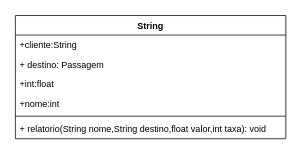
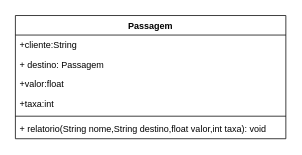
node "String": label "String" -> "Passagem"
node "+int:float": label "+int:float" -> "+valor:float"
node "+nome:int": label "+nome:int" -> "+taxa:int"
